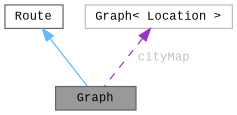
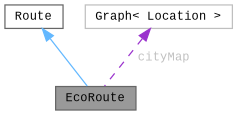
node "Graph": label "Graph" -> "EcoRoute"
